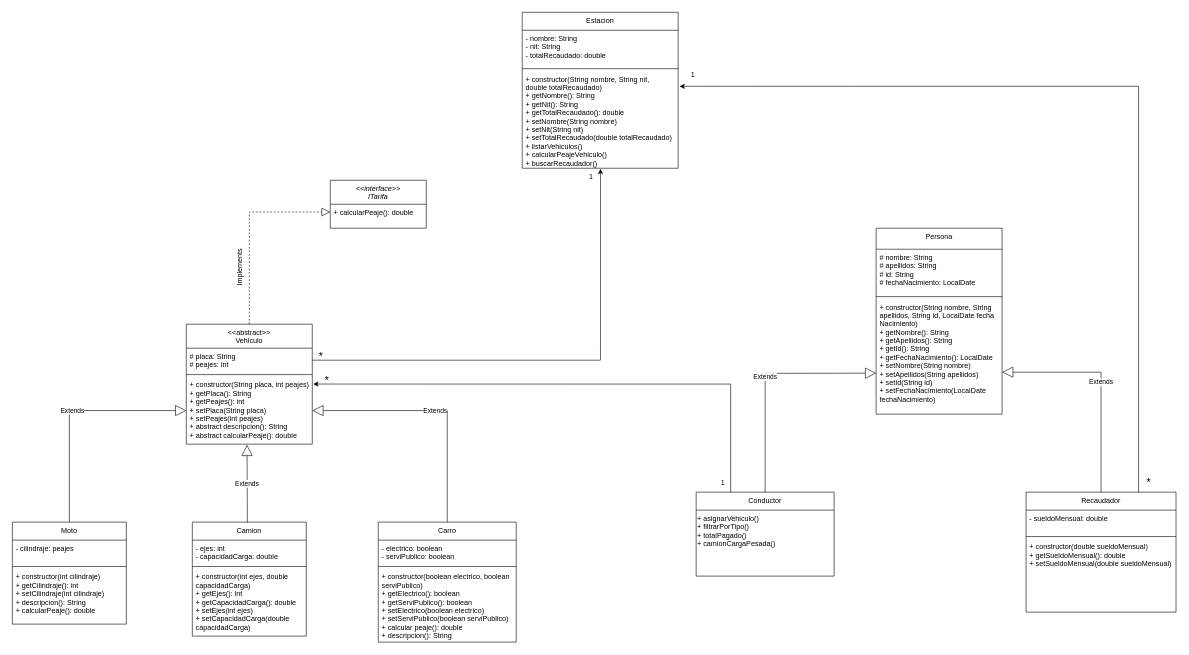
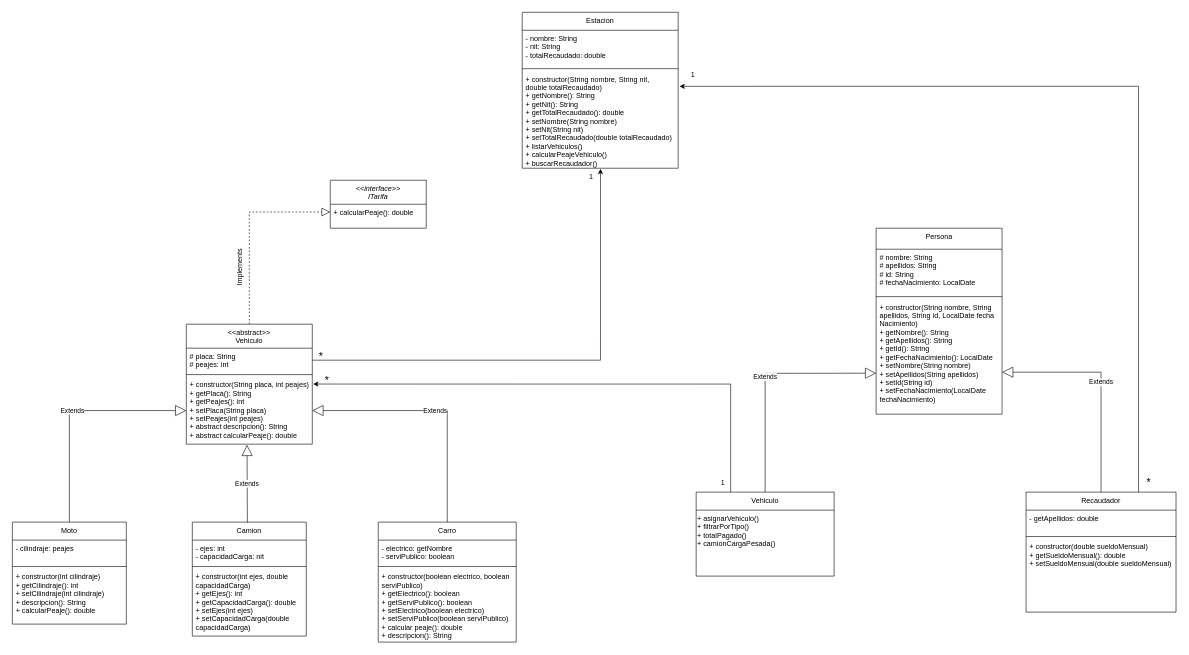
node "Conductor": label "Conductor" -> "Vehiculo"
node "- sueldoMensual: double": label "- sueldoMensual: double" -> "- getApellidos: double"
node "- ejes: int - capacidadCarga: double": label "- ejes: int - capacidadCarga: double" -> "- ejes: int - capacidadCarga: nit"
node "- electrico: boolean - serviPublico: boolean": label "- electrico: boolean - serviPublico: boolean" -> "- electrico: getNombre - serviPublico: boolean"
